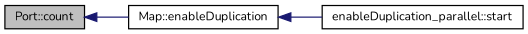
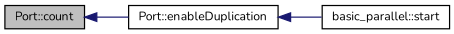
node "Map::enableDuplication": label "Map::enableDuplication" -> "Port::enableDuplication"
node "enableDuplication_parallel::start": label "enableDuplication_parallel::start" -> "basic_parallel::start"
